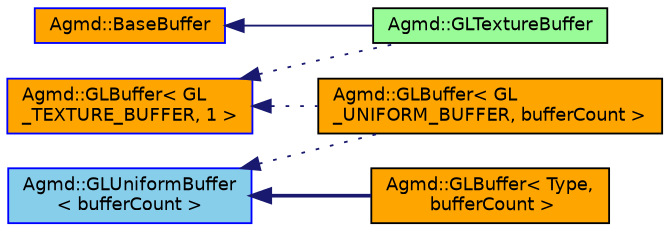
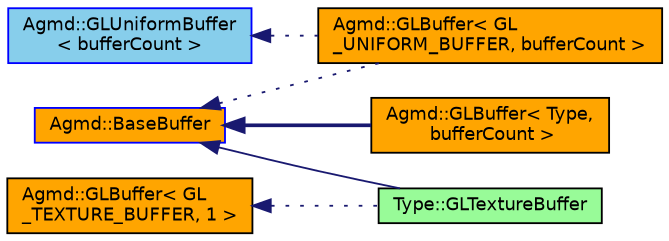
node "Agmd::GLTextureBuffer": label "Agmd::GLTextureBuffer" -> "Type::GLTextureBuffer"
node "Agmd::GLBuffer< GL _TEXTURE_BUFFER, 1 >": color blue -> black
edge "Agmd::GLBuffer< GL _UNIFORM_BUFFER, bufferCount >" -> "Agmd::GLBuffer< GL _TEXTURE_BUFFER, 1 >": now "Agmd::GLBuffer< GL _UNIFORM_BUFFER, bufferCount >" -> "Agmd::BaseBuffer"
edge "Agmd::GLBuffer< Type, bufferCount >" -> "Agmd::GLUniformBuffer < bufferCount >": now "Agmd::GLBuffer< Type, bufferCount >" -> "Agmd::BaseBuffer"
